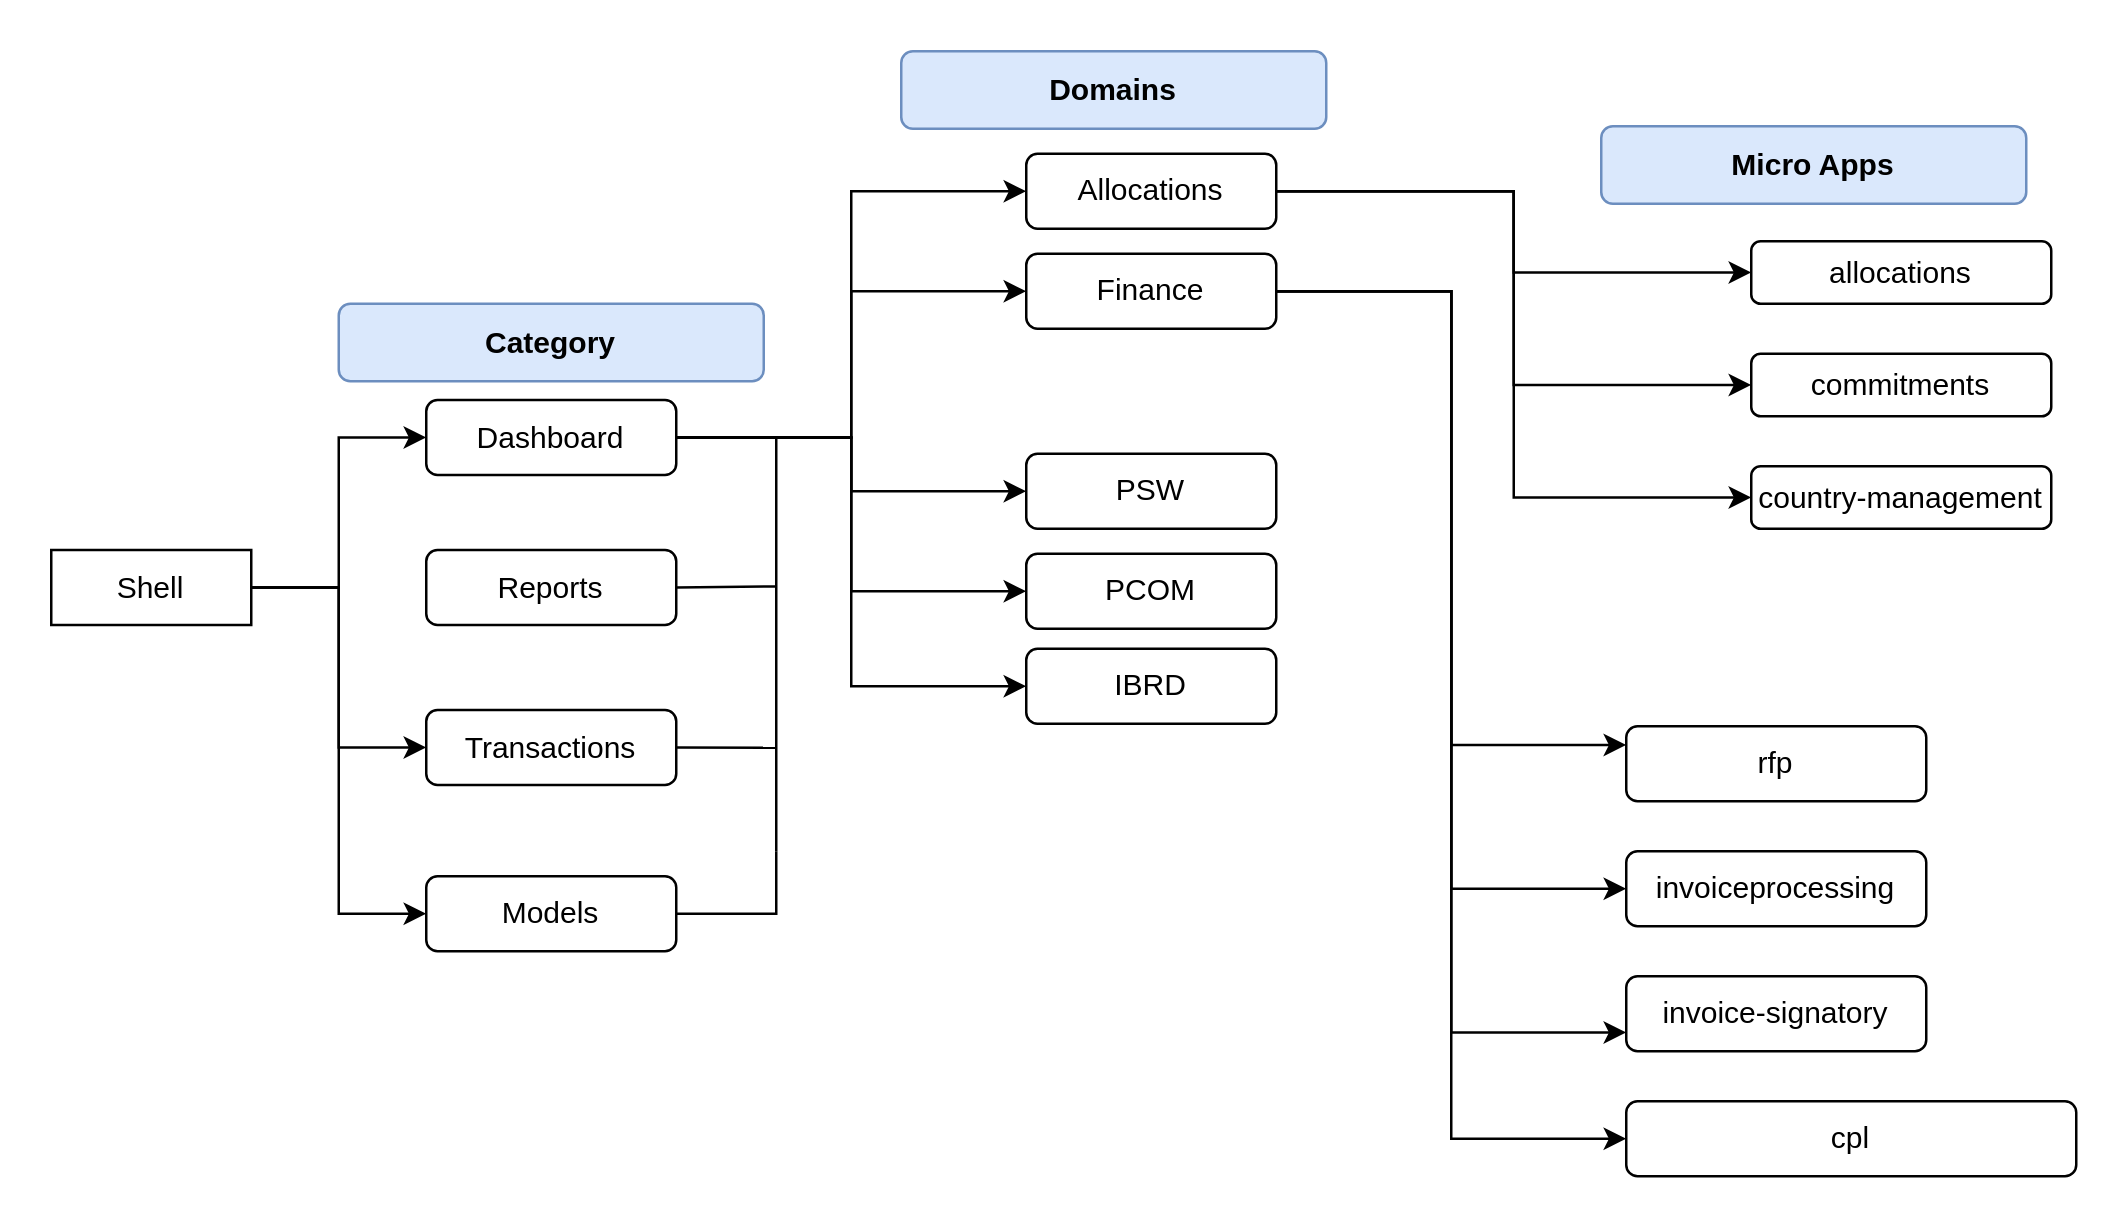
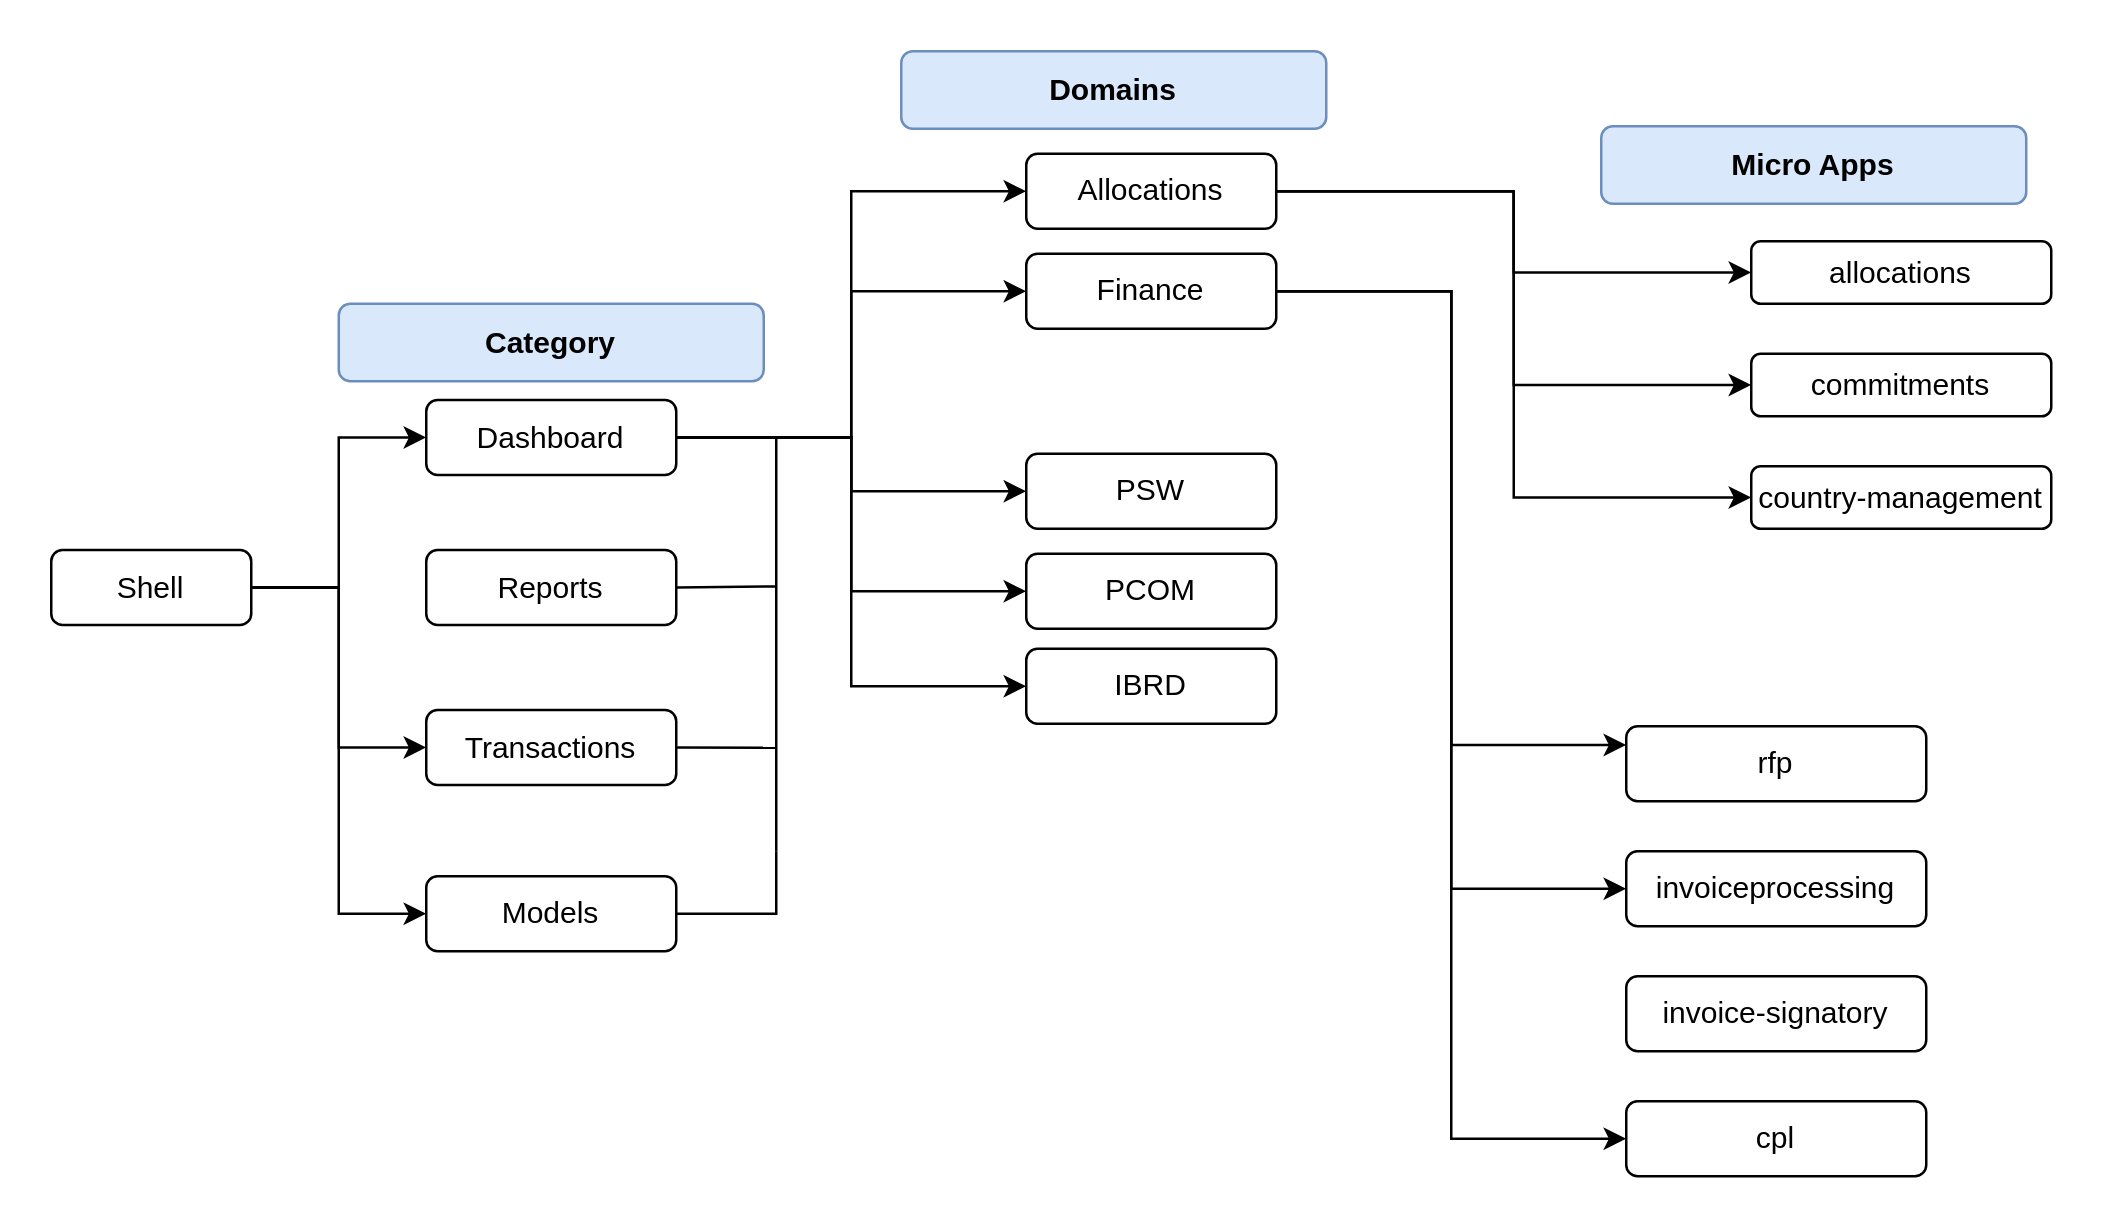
node "Shell": shape rectangle -> rounded rectangle
edge "Finance" -> "invoice-signatory": removed
node "cpl": size 450x75 -> 300x75
